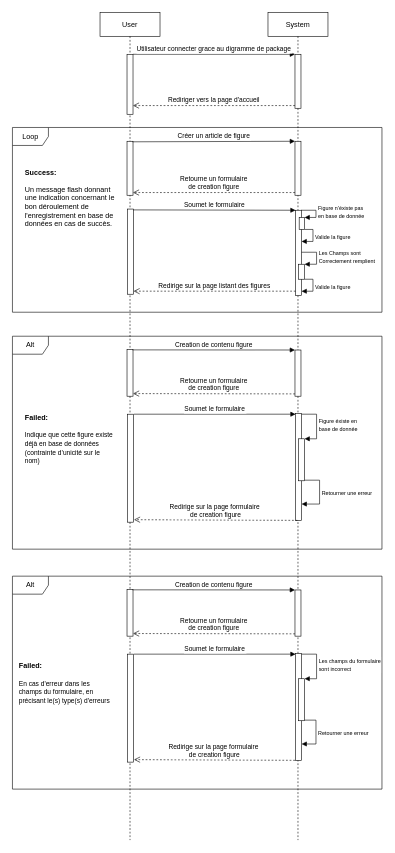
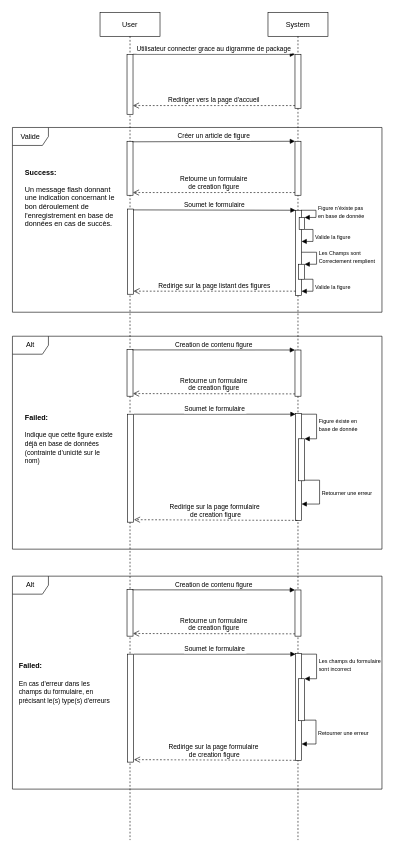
node "Loop": label "Loop" -> "Valide"
